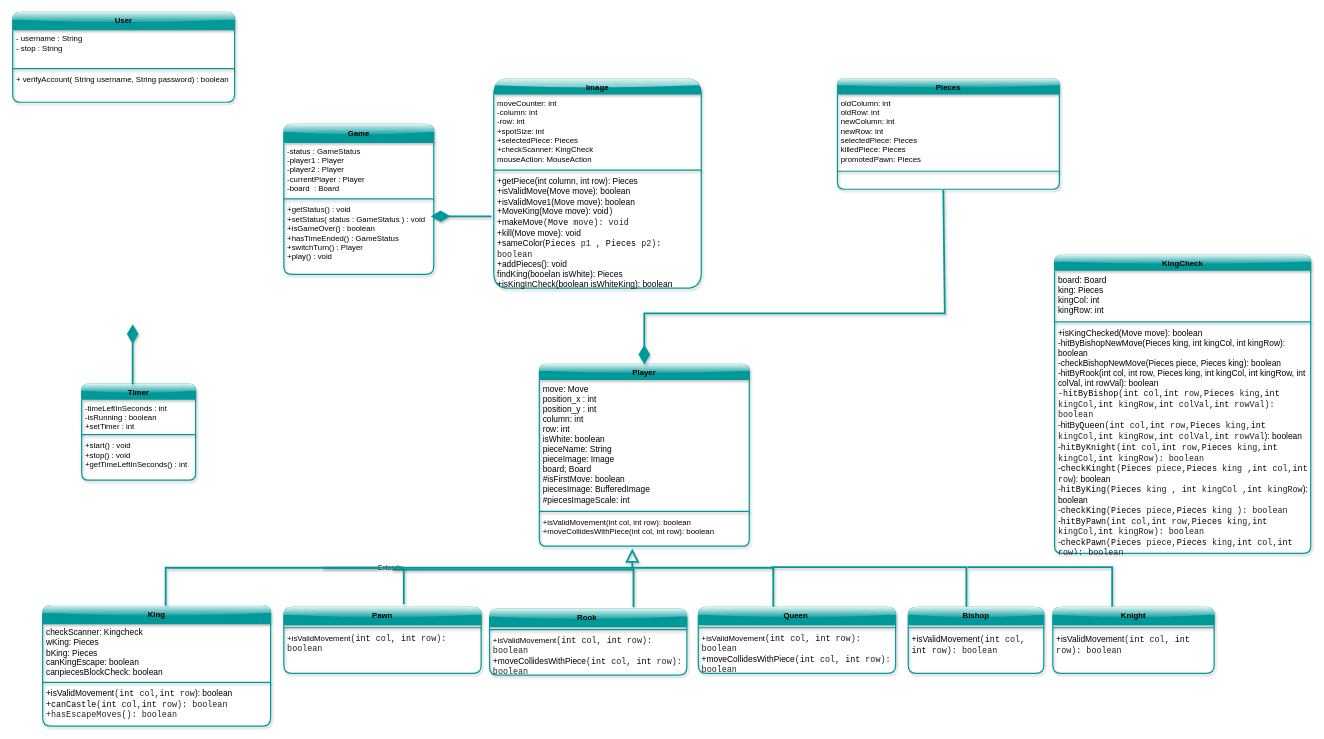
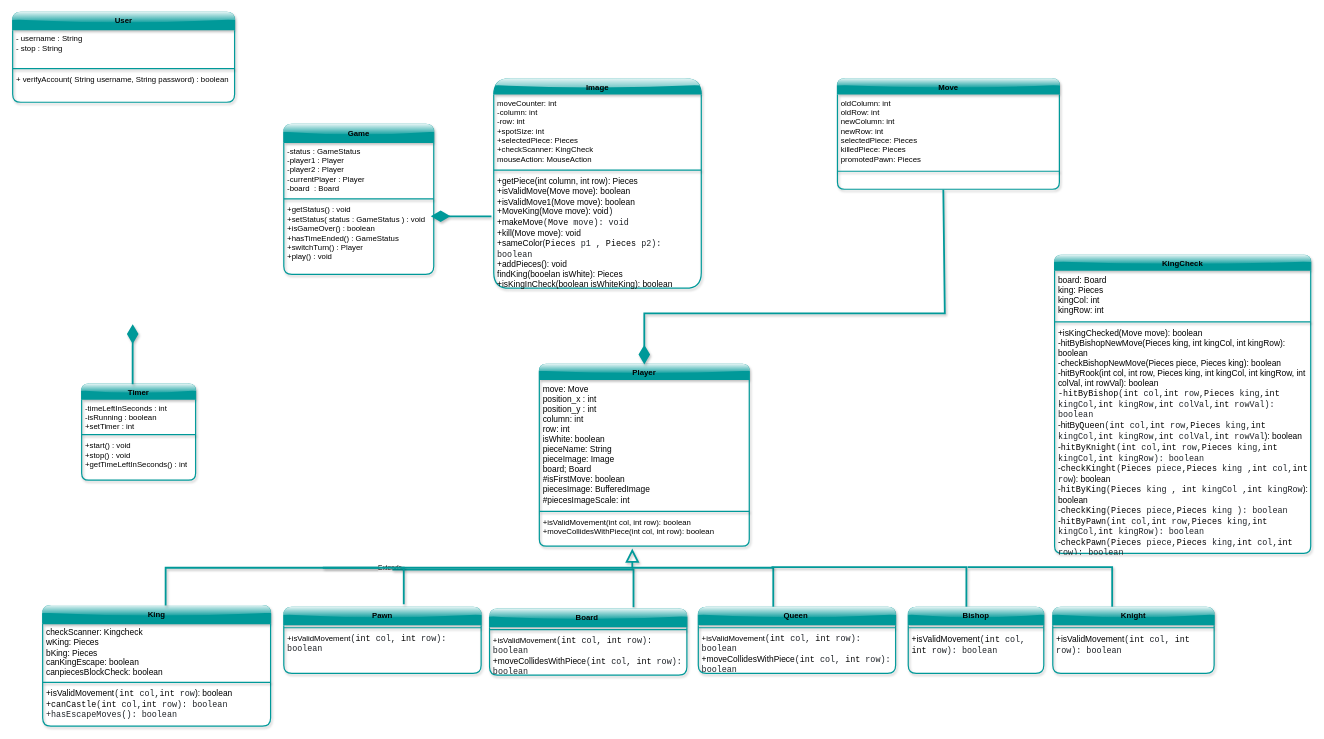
node "Pieces": label "Pieces" -> "Move"
node "Rook": label "Rook" -> "Board"
